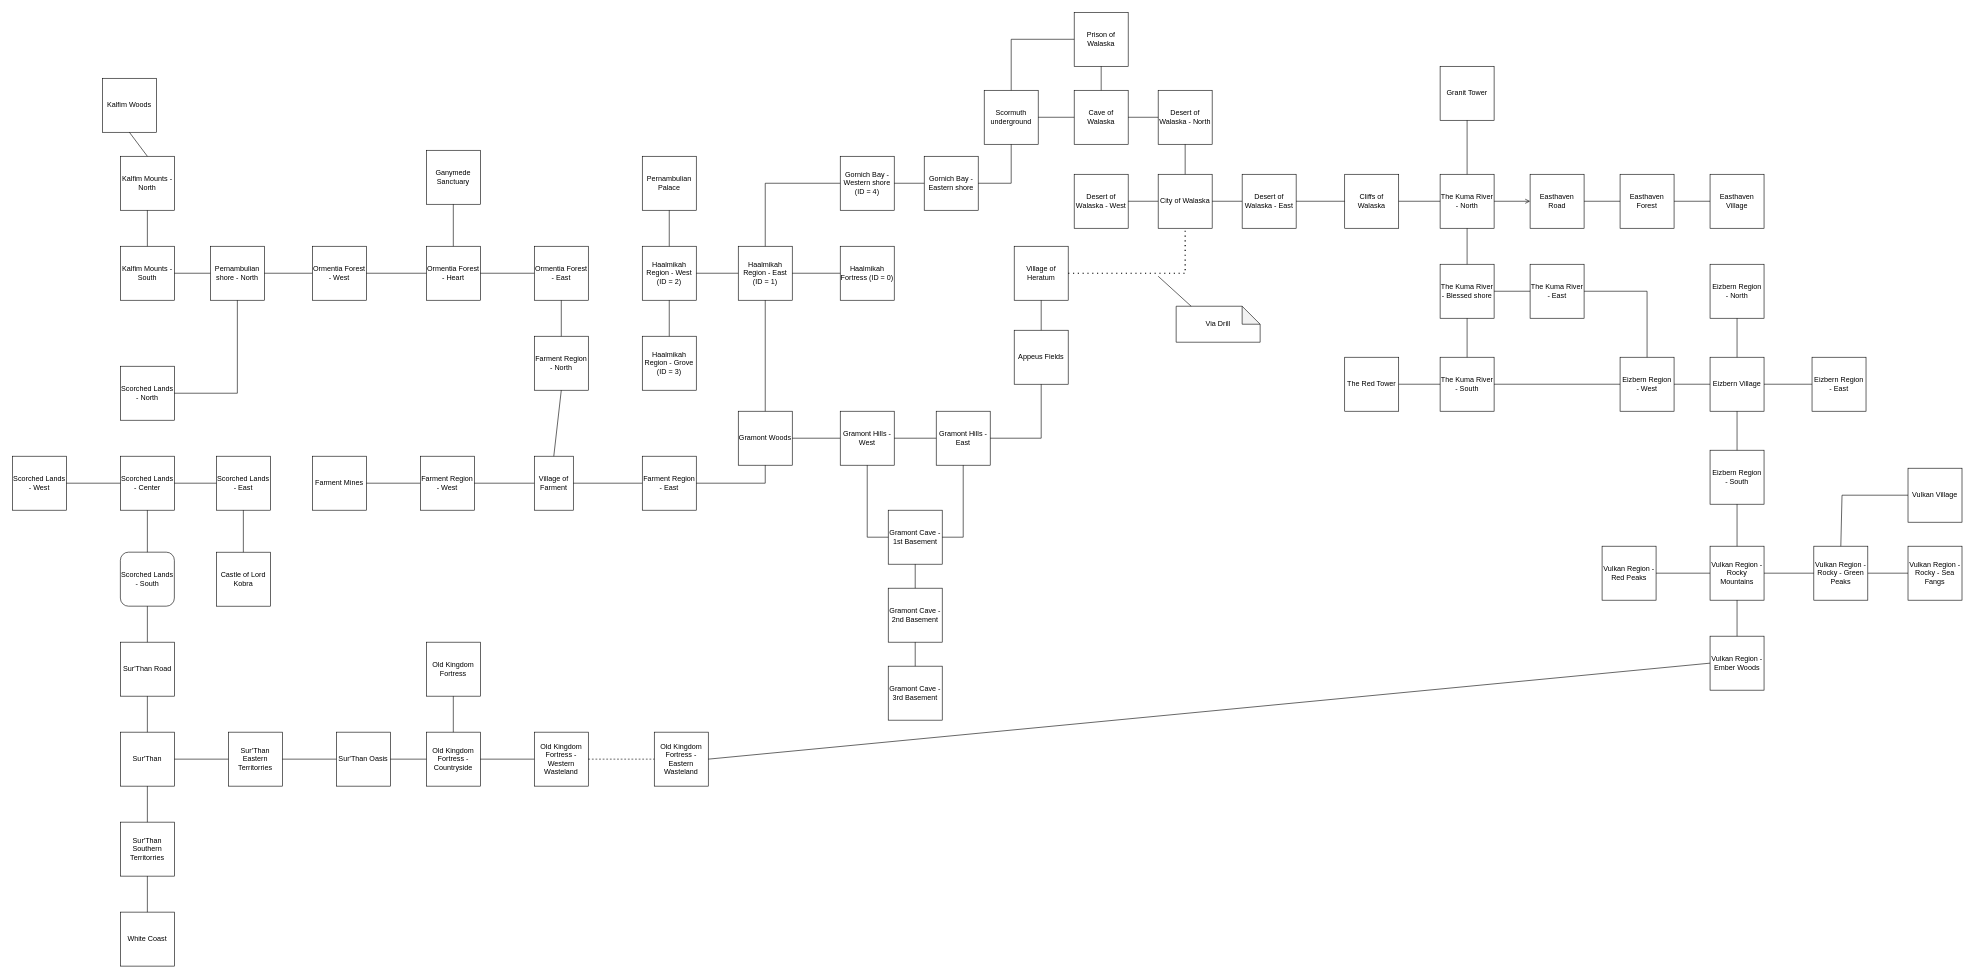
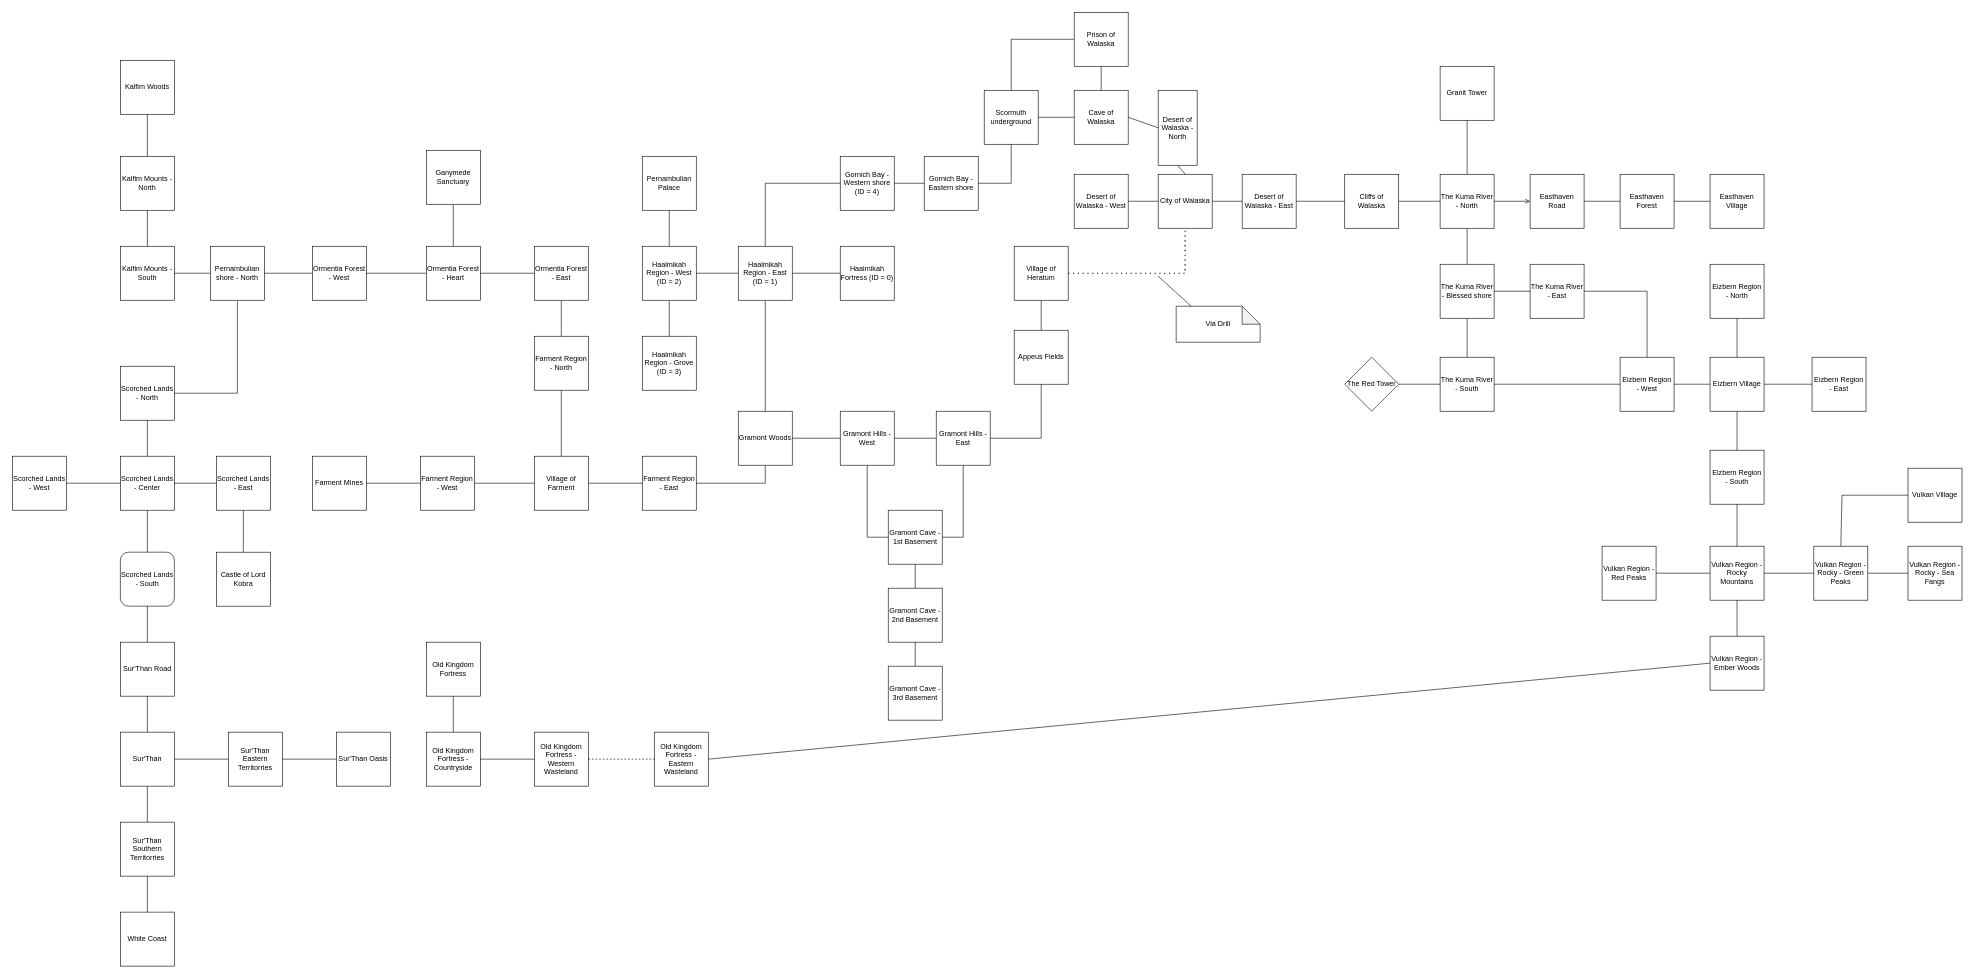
node "Kalfim Woods": moved (129, 105) -> (147, 87)
node "Desert of Walaska - North": size 54x54 -> 39x75
node "The Red Tower": shape rectangle -> diamond
edge "Scorched Lands - North" -- "Scorched Lands - Center": added
node "Village of Farment": size 39x54 -> 54x54
edge "Sur'Than Oasis" -- "Old Kingdom Fortress - Countryside": removed
